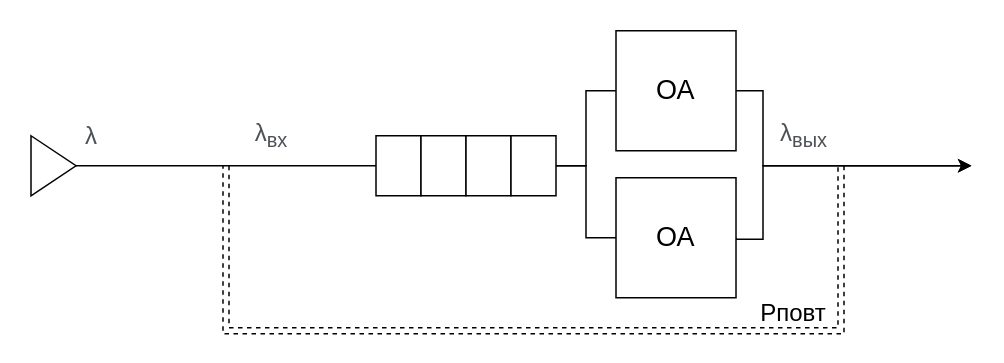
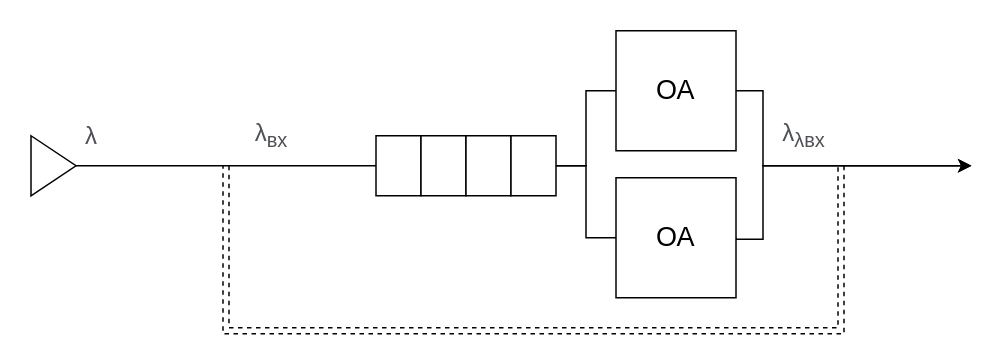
node "λвых": label "λвых" -> "λλвх"
node "Pповт": removed
